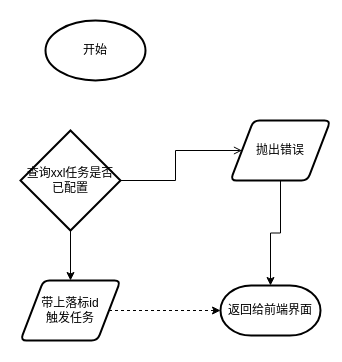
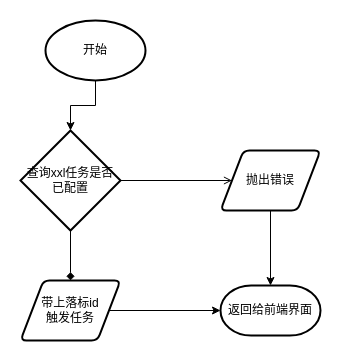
edge "开始" -> "查询xxl任务是否已配置": added
node "抛出错误": moved (281, 151) -> (271, 181)
edge "查询xxl任务是否已配置" -> "带上落标id 触发任务": arrowhead classic -> diamond
edge "带上落标id 触发任务" -> "返回给前端界面": style dashed -> solid
